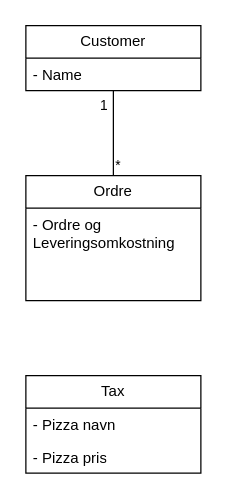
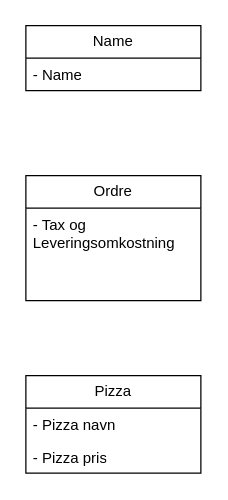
node "Customer": label "Customer" -> "Name"
edge "- Name" -- "Ordre": removed, labels "1", "*"
node "- Ordre og Leveringsomkostning": label "- Ordre og Leveringsomkostning" -> "- Tax og Leveringsomkostning"
node "Tax": label "Tax" -> "Pizza"
